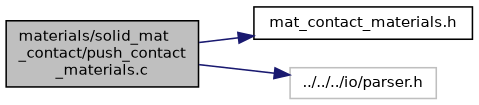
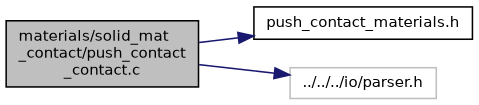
node "mat_contact_materials.h": label "mat_contact_materials.h" -> "push_contact_materials.h"
node "materials/solid_mat _contact/push_contact _materials.c": label "materials/solid_mat _contact/push_contact _materials.c" -> "materials/solid_mat _contact/push_contact _contact.c"
